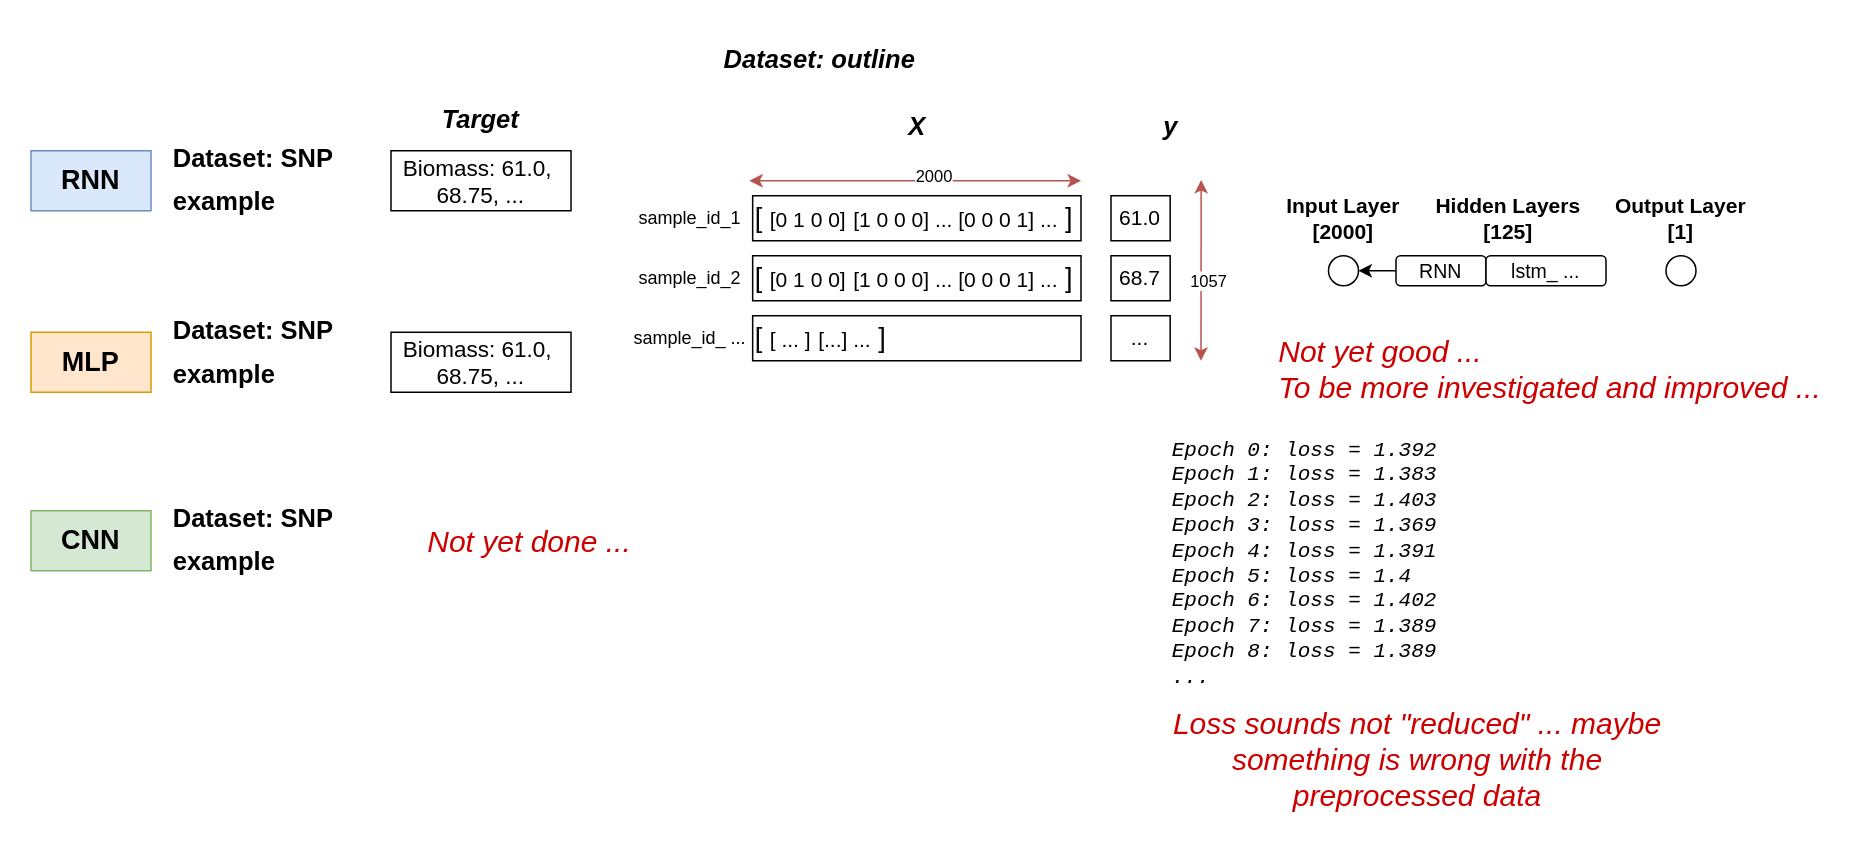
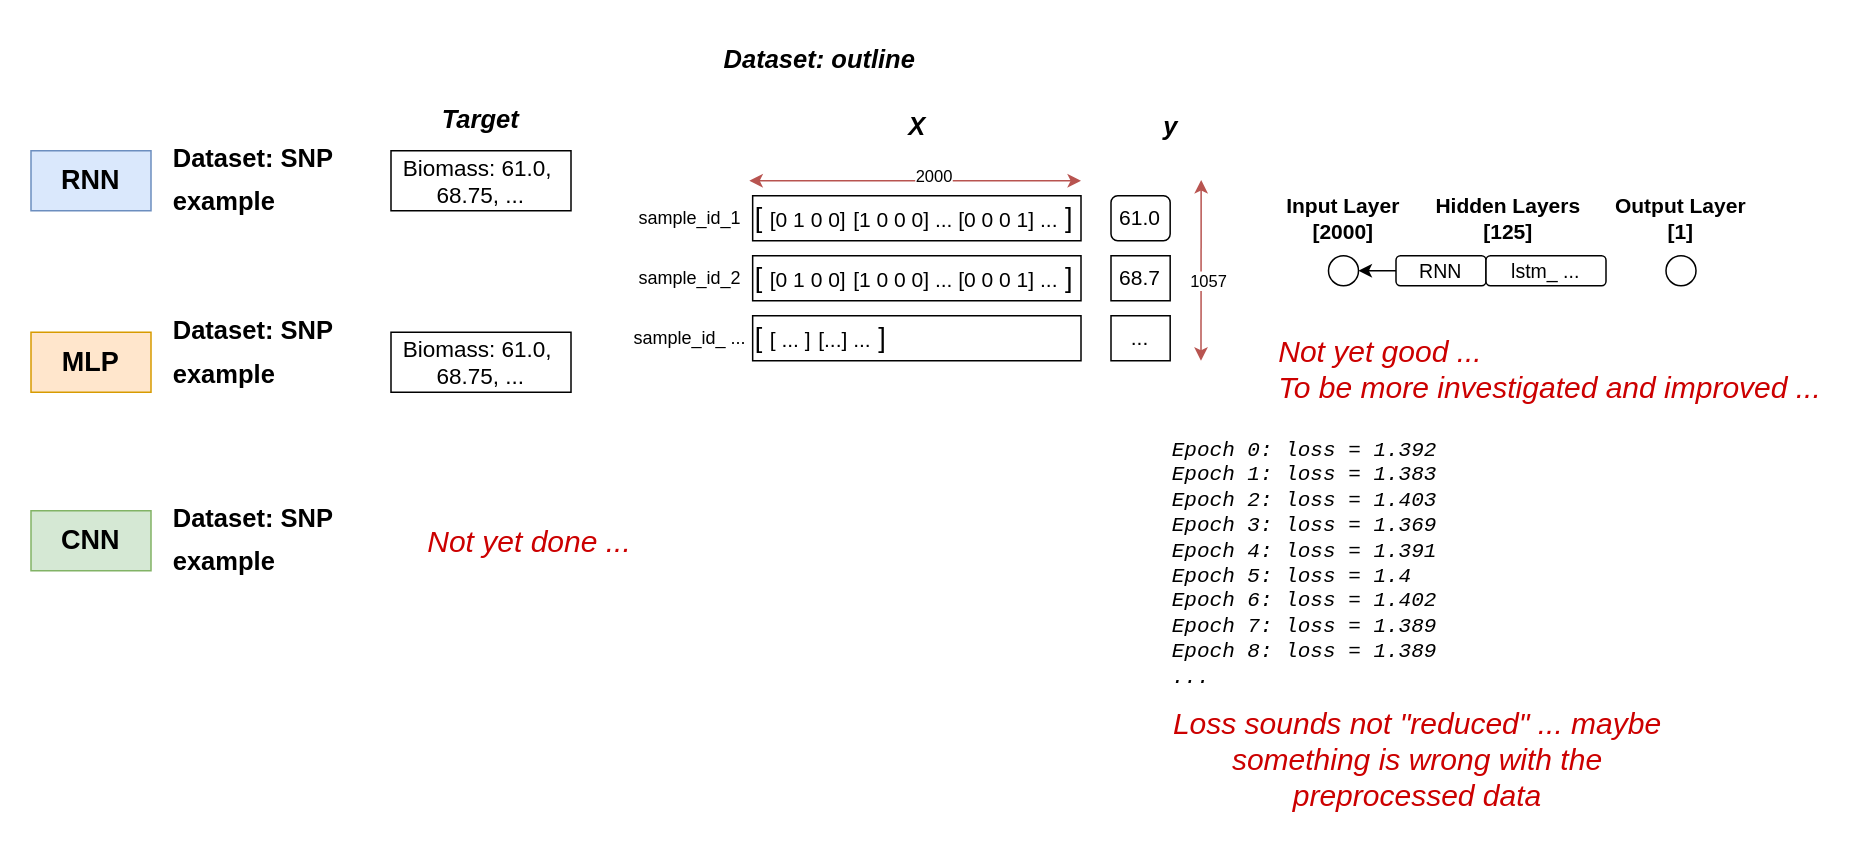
node "61.0": shape rectangle -> rounded rectangle
